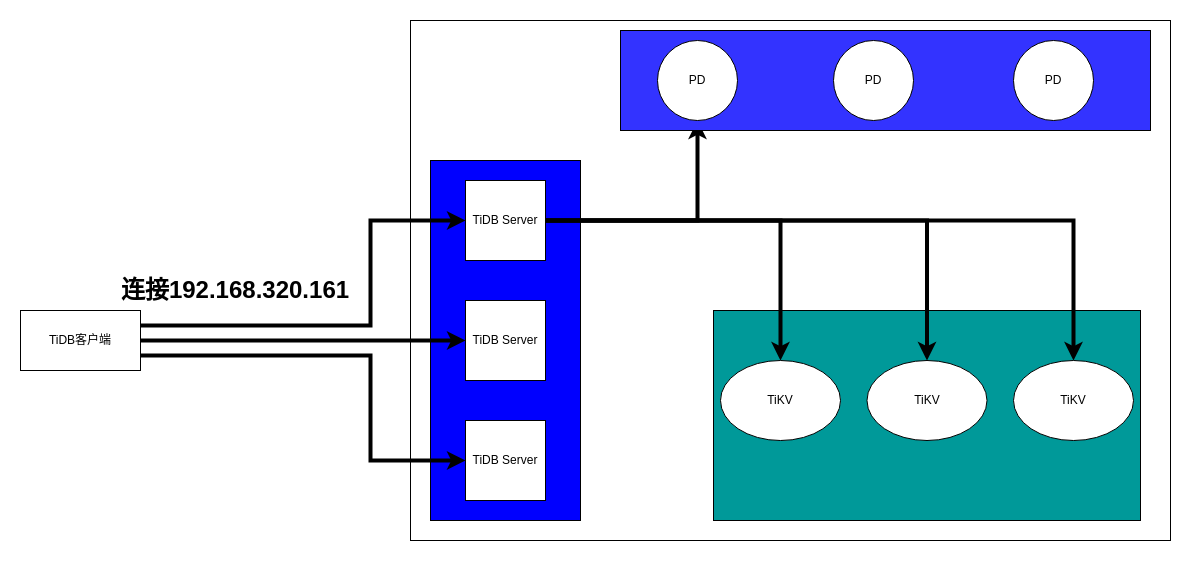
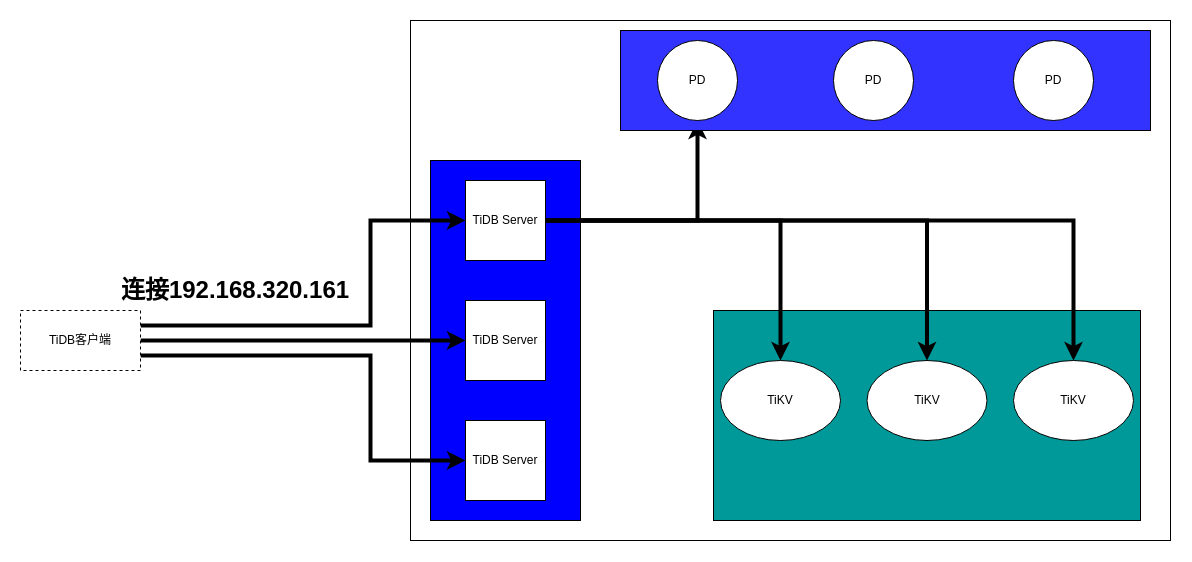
node "TiDB客户端": style solid -> dashed
